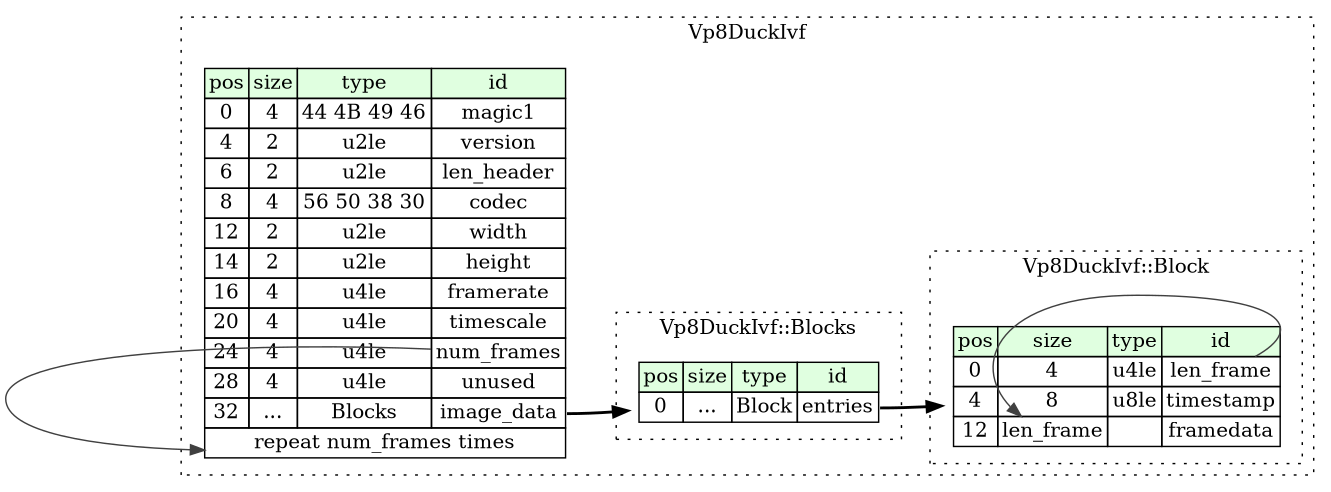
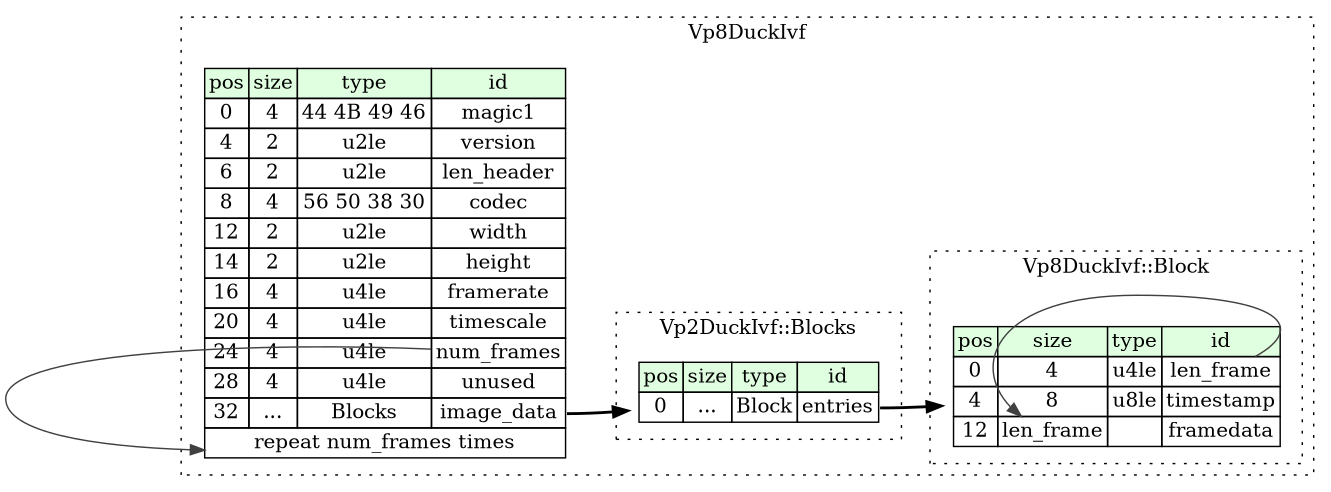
cluster "Vp8DuckIvf::Blocks": label "Vp8DuckIvf::Blocks" -> "Vp2DuckIvf::Blocks"
